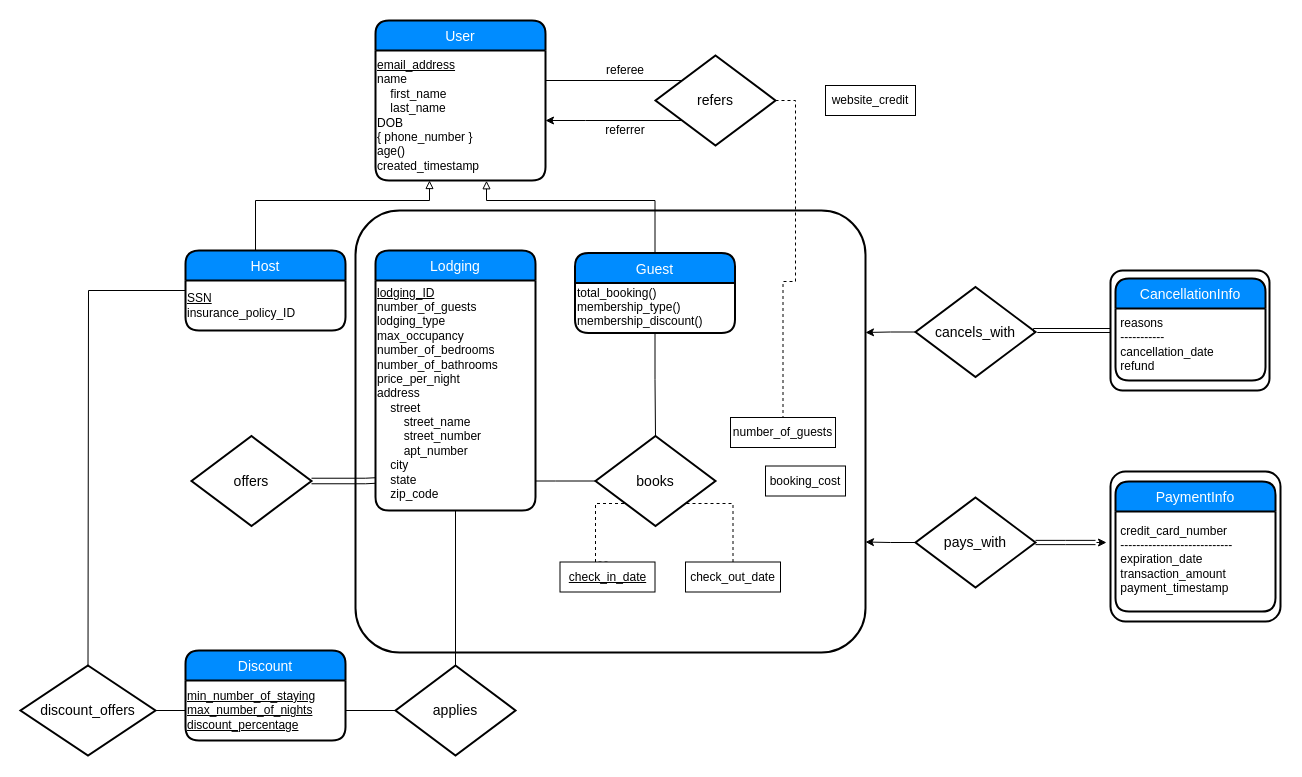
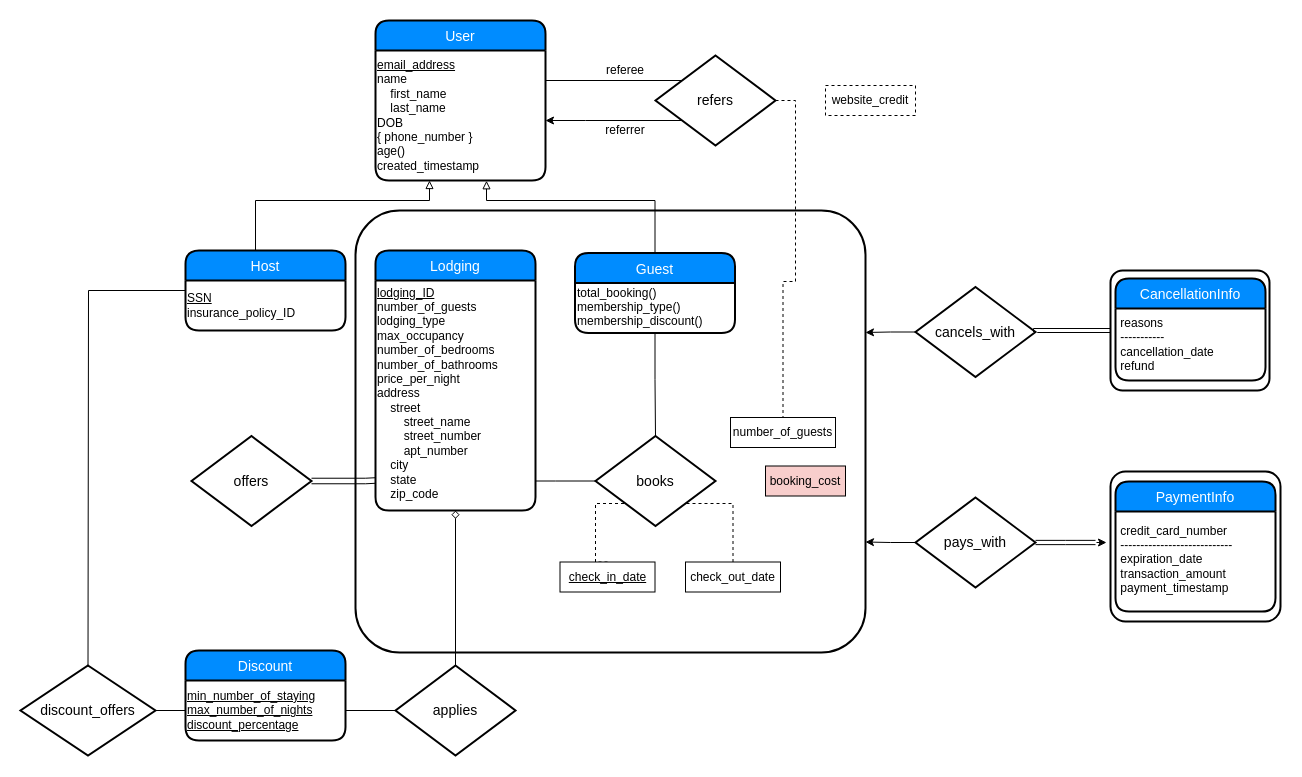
node "website_credit": style solid -> dashed
node "booking_cost": fillcolor #ffffff -> #f8cecc
edge "Lodging" -- "applies": arrowhead none -> diamond
